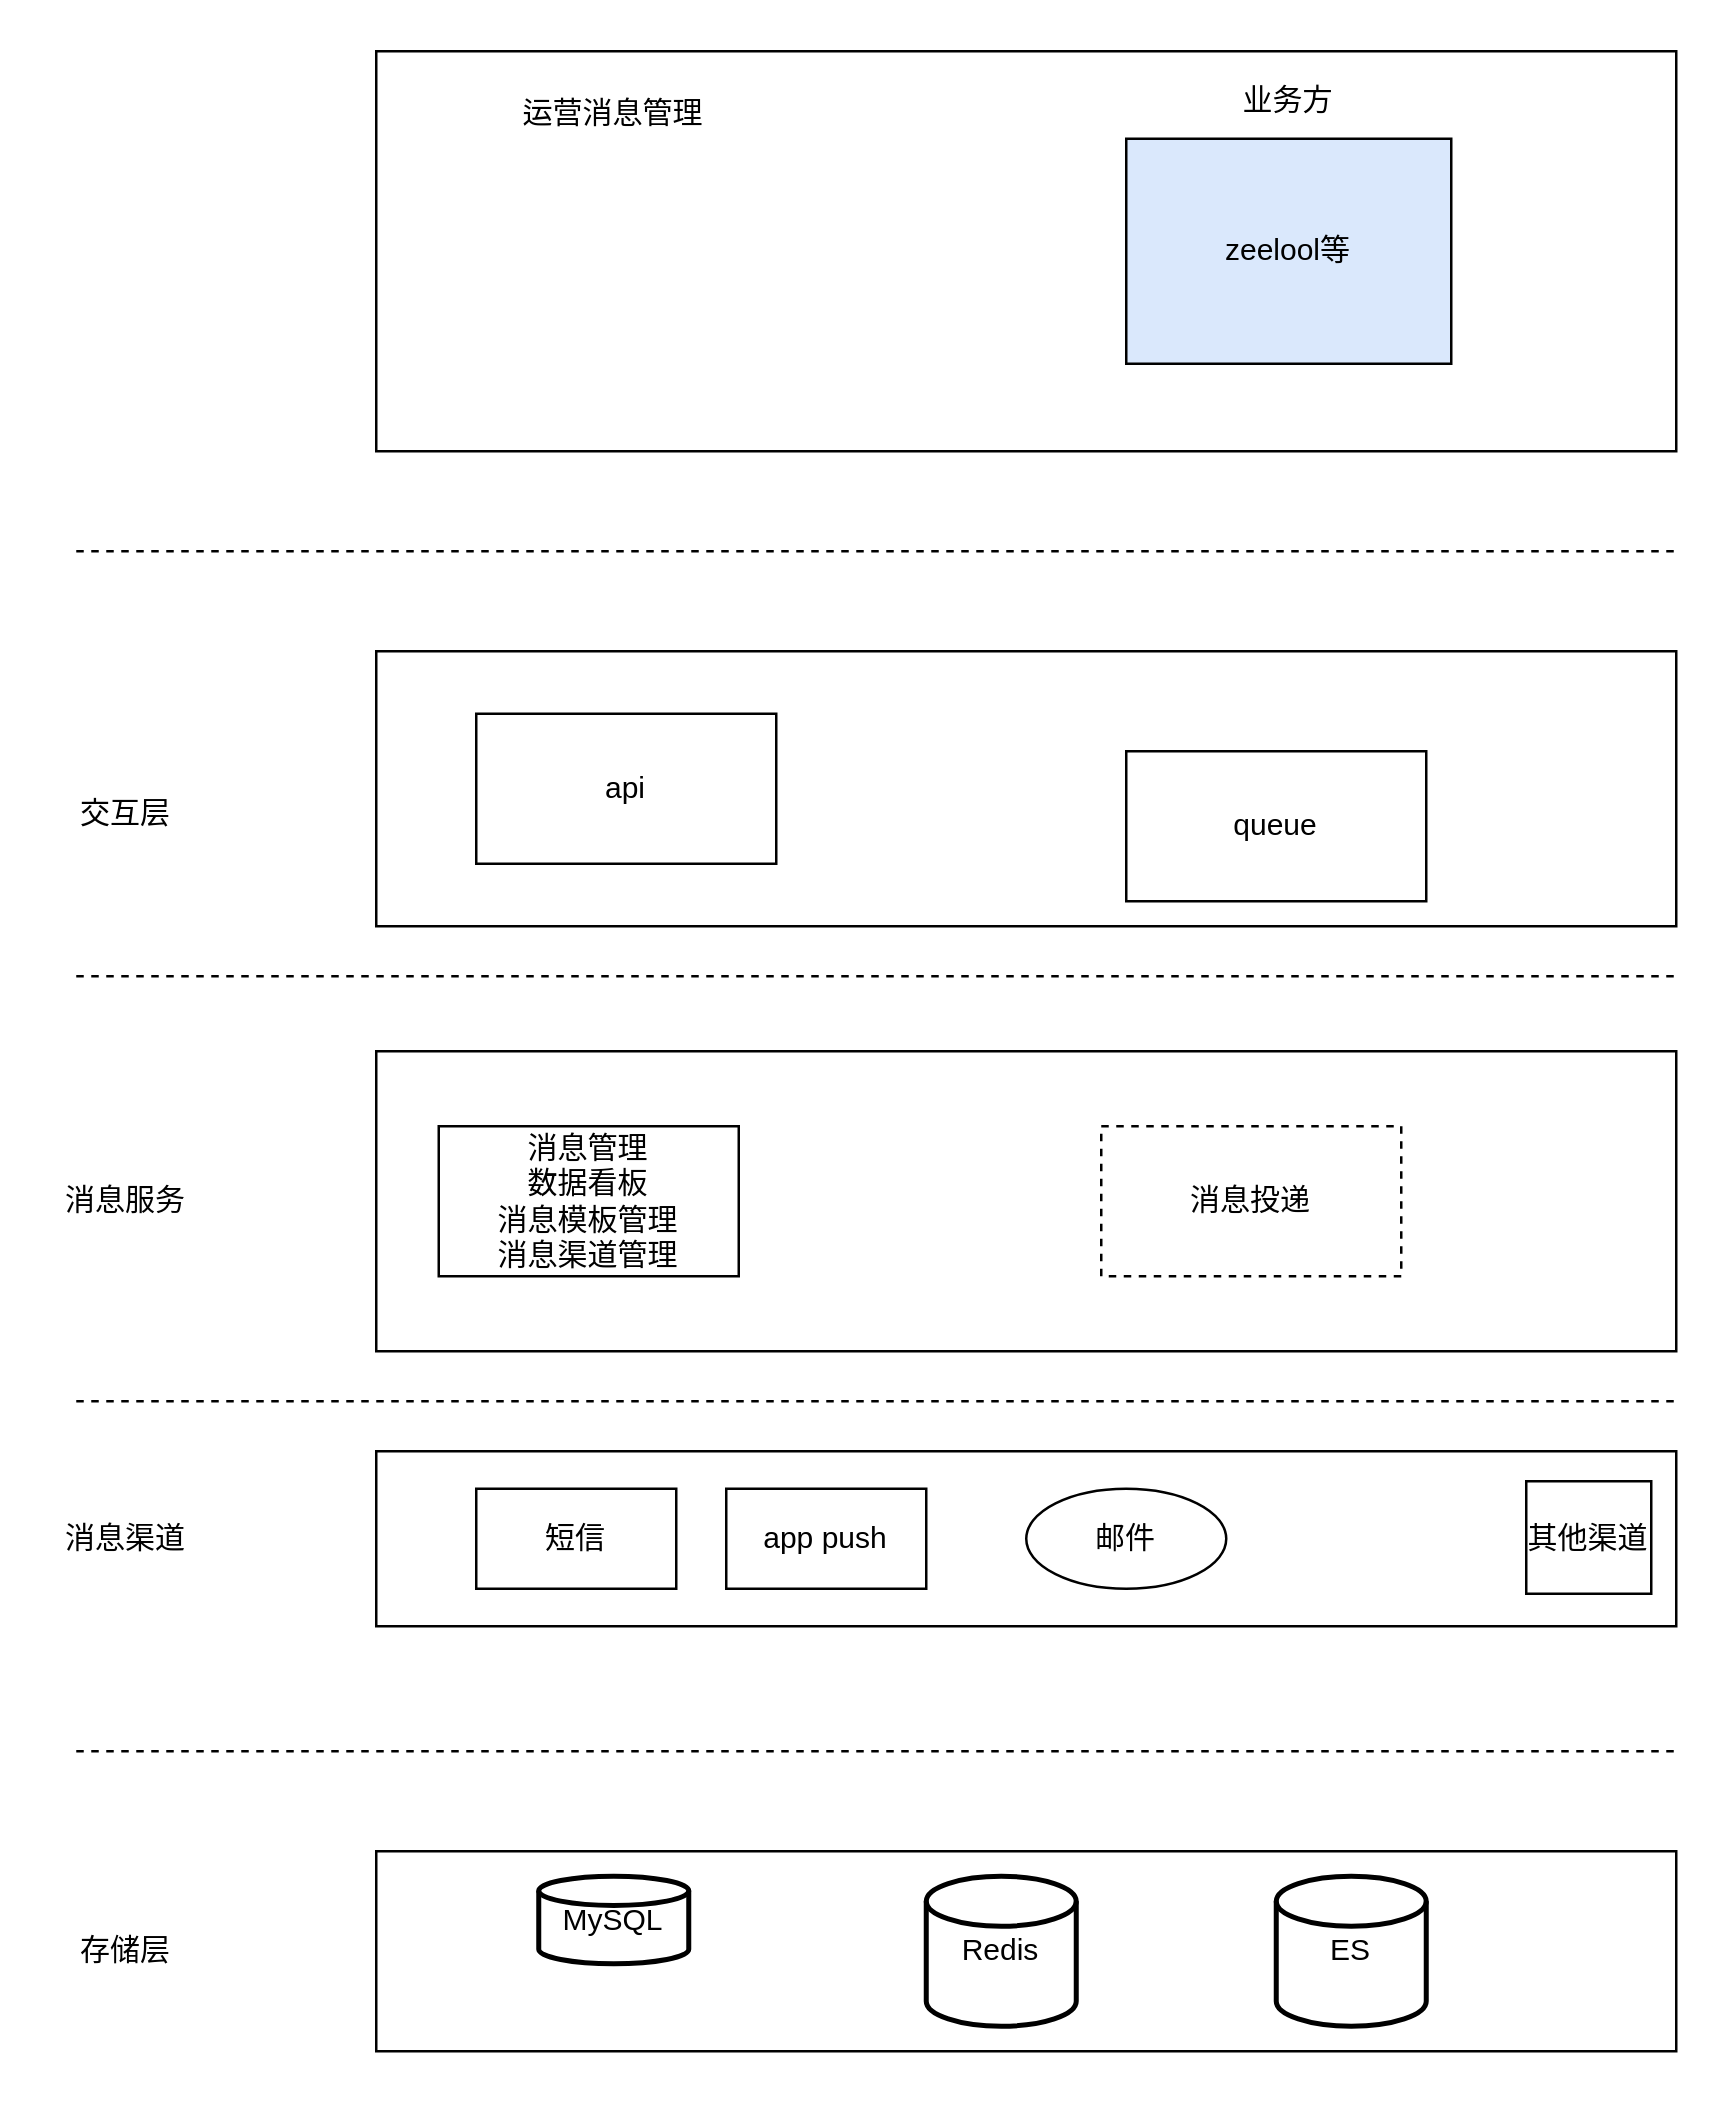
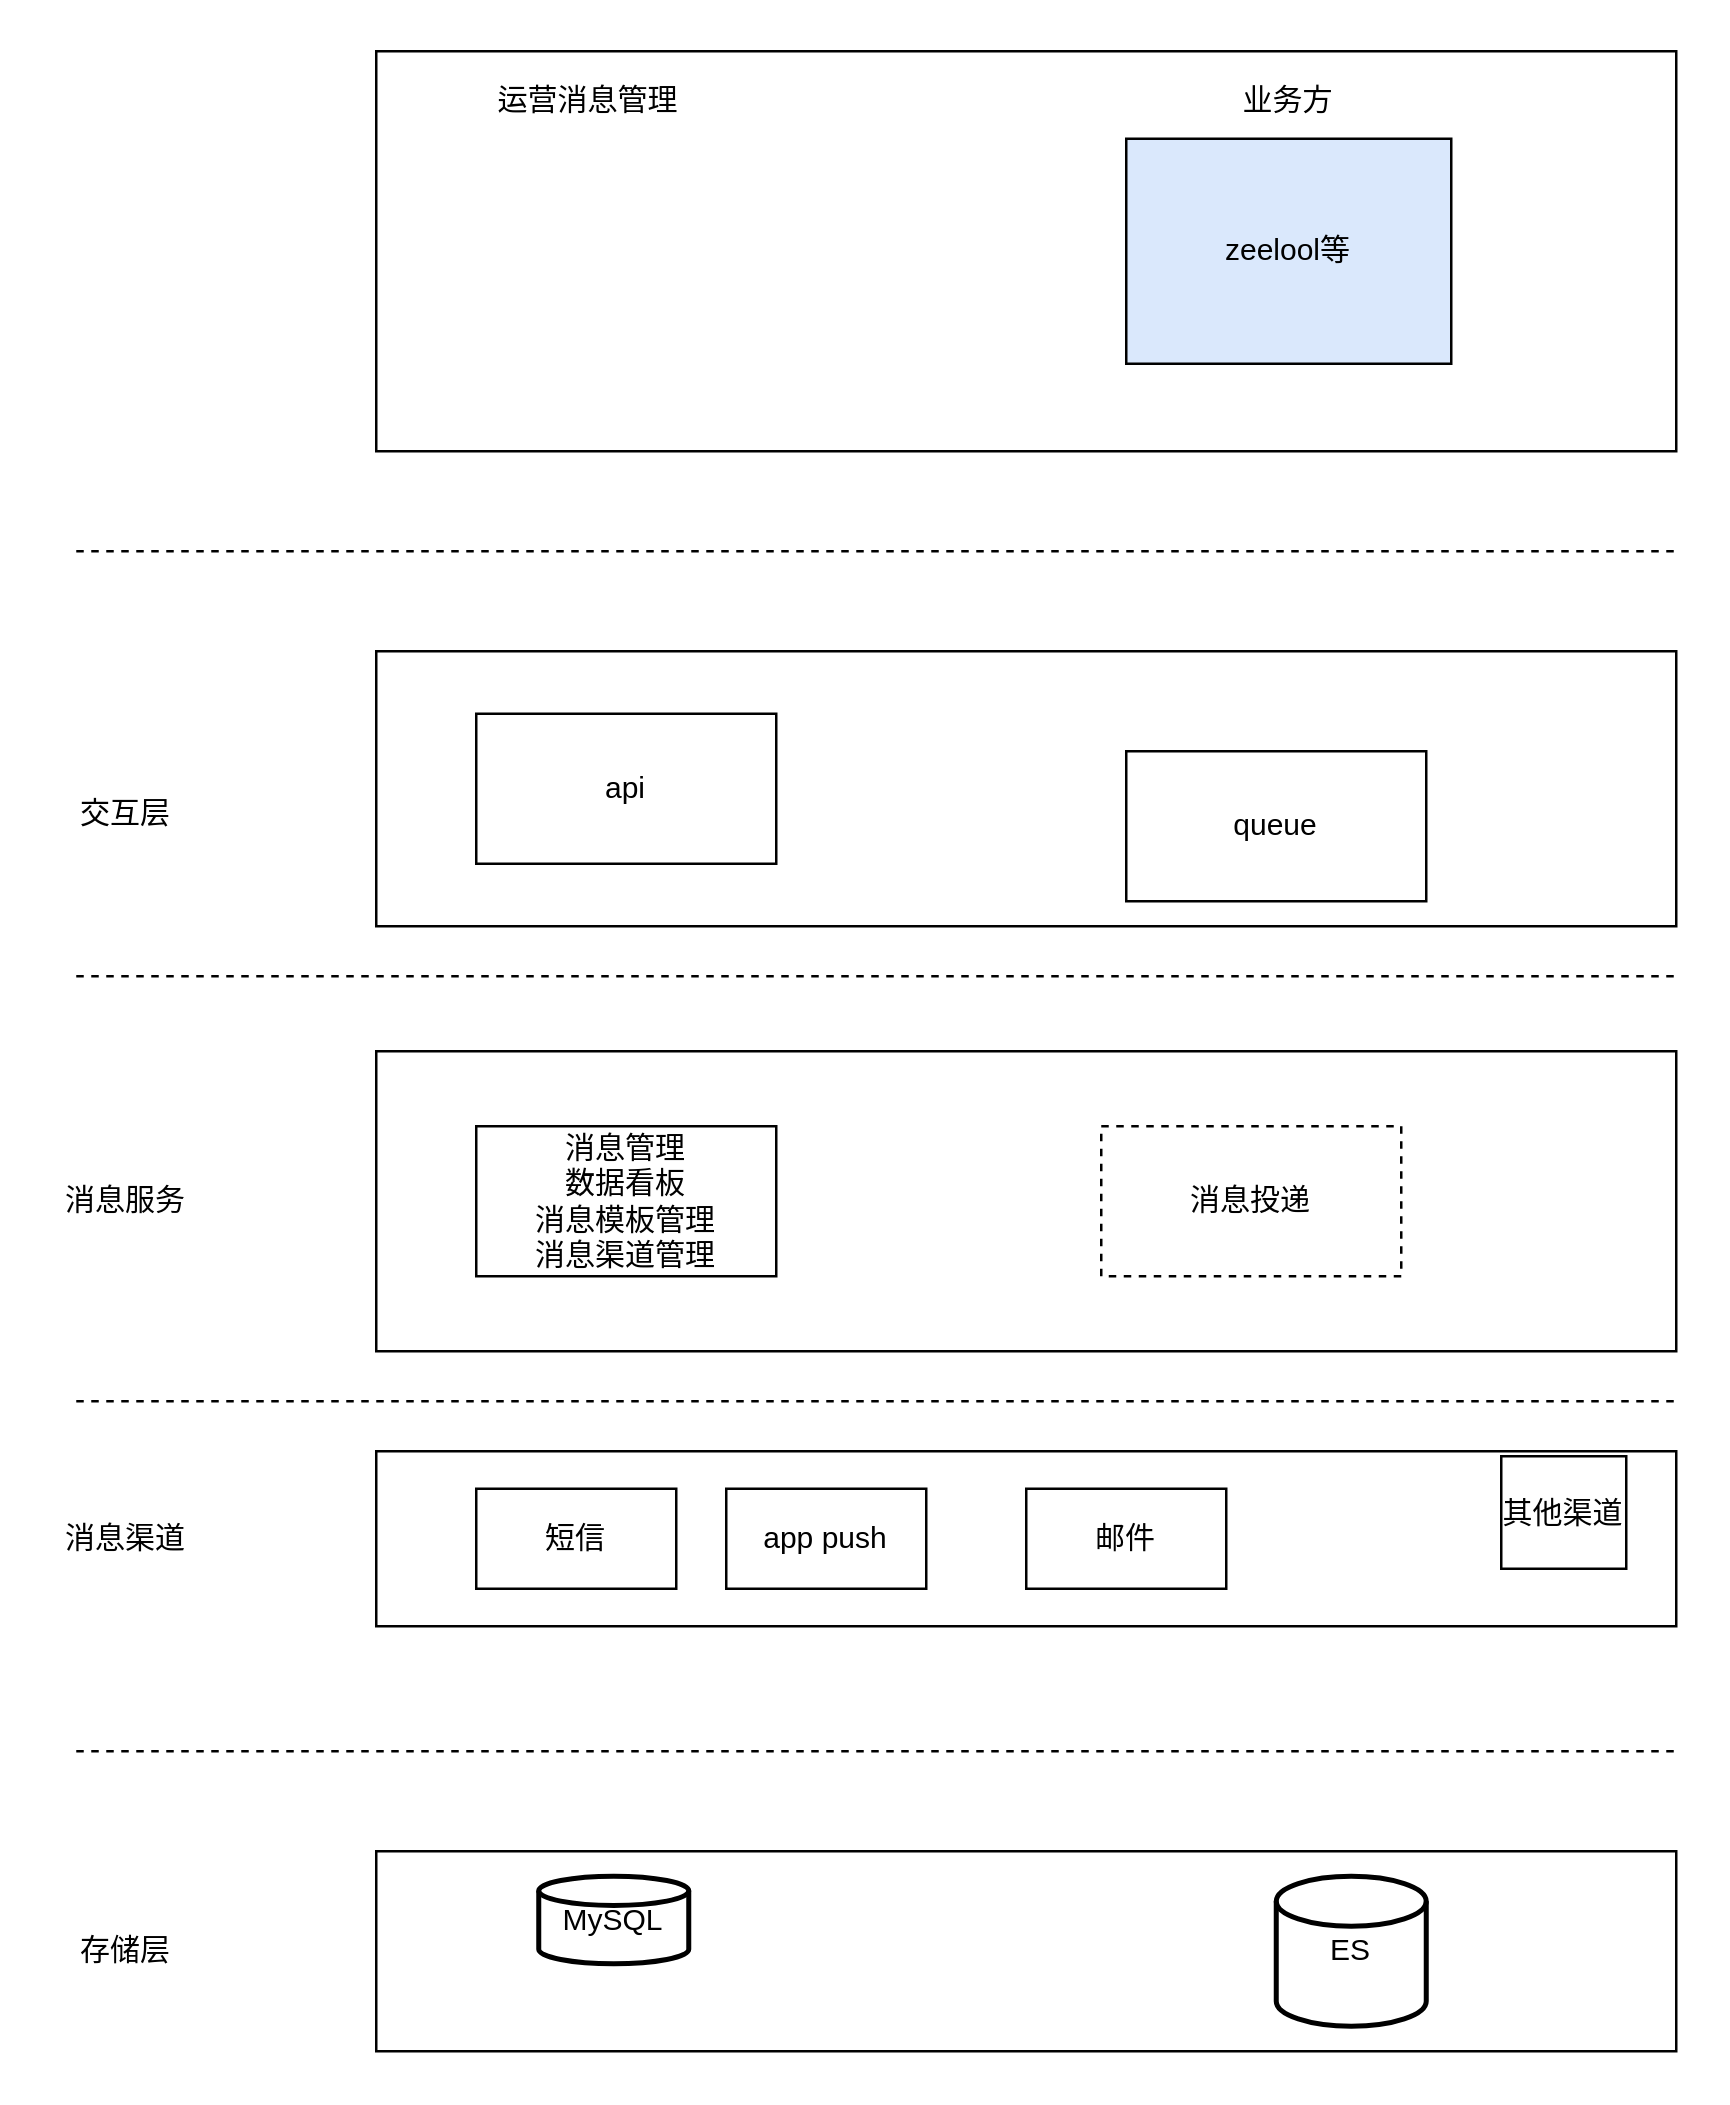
node "运营消息管理": moved (614, 114) -> (589, 101)
node "消息管理 数据看板 消息模板管理 消息渠道管理": moved (589, 1201) -> (626, 1201)
node "其他渠道": moved (1589, 1538) -> (1564, 1513)
node "邮件": shape ellipse -> rectangle
node "Redis": removed
